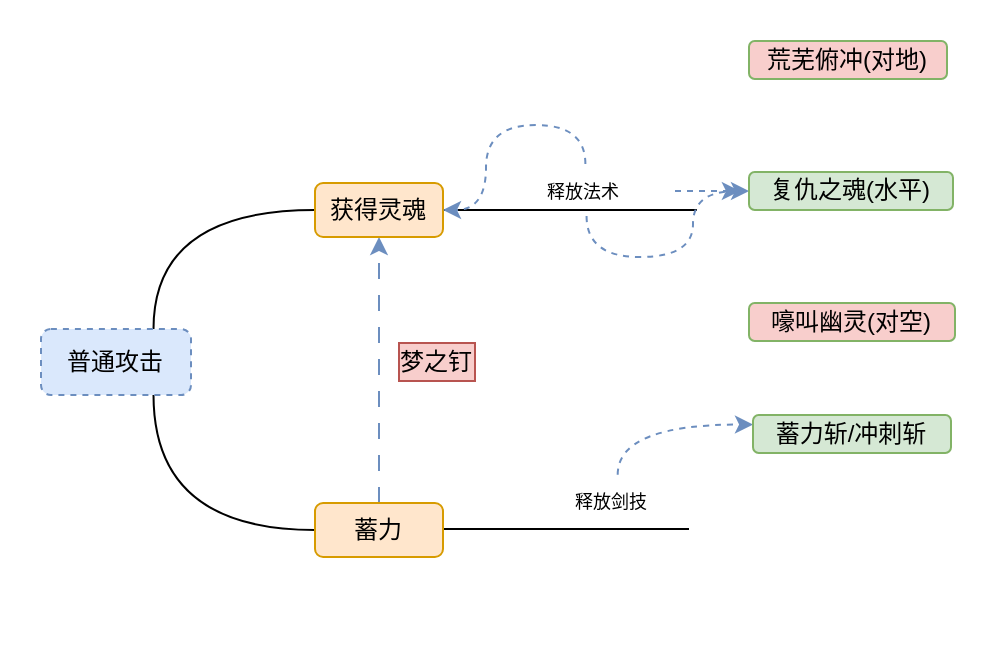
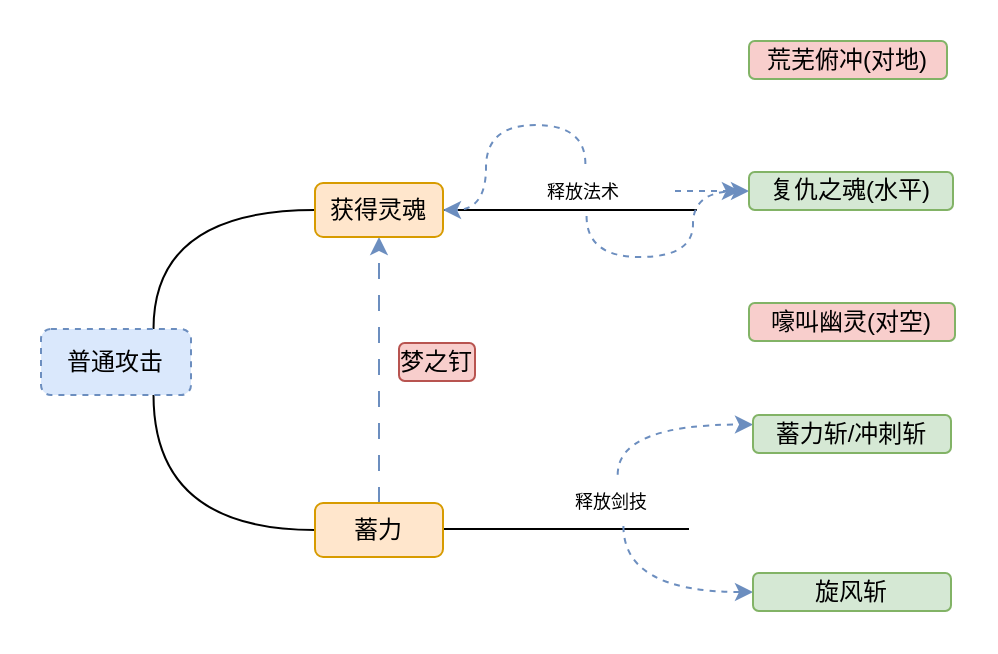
node "梦之钉": shape rectangle -> rounded rectangle
edge "释放剑技" -> "旋风斩": added
node "旋风斩": added
